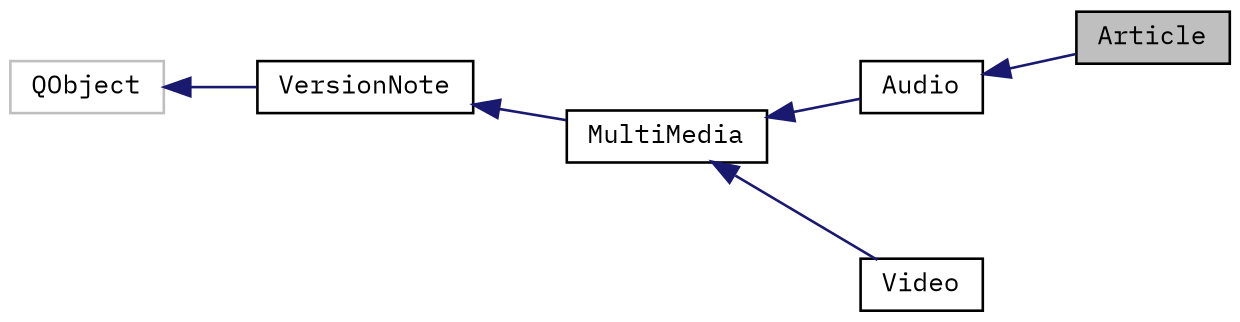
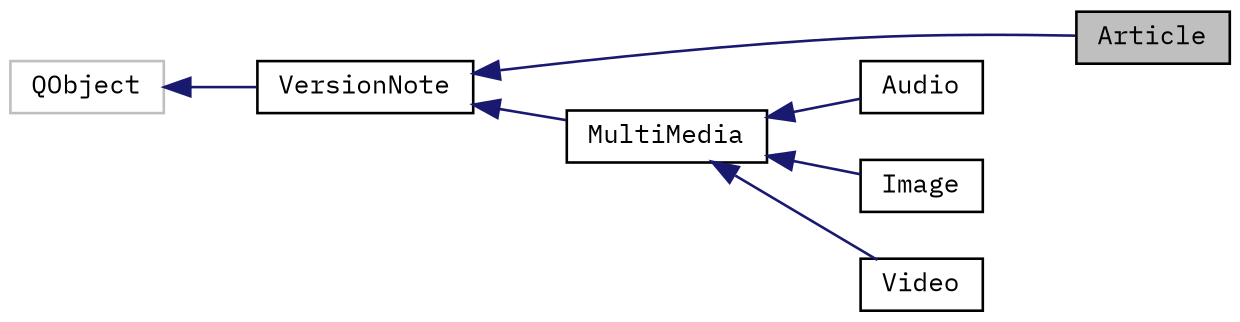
edge "Article" -> "Audio": now "Article" -> "VersionNote"
node "Image": added
